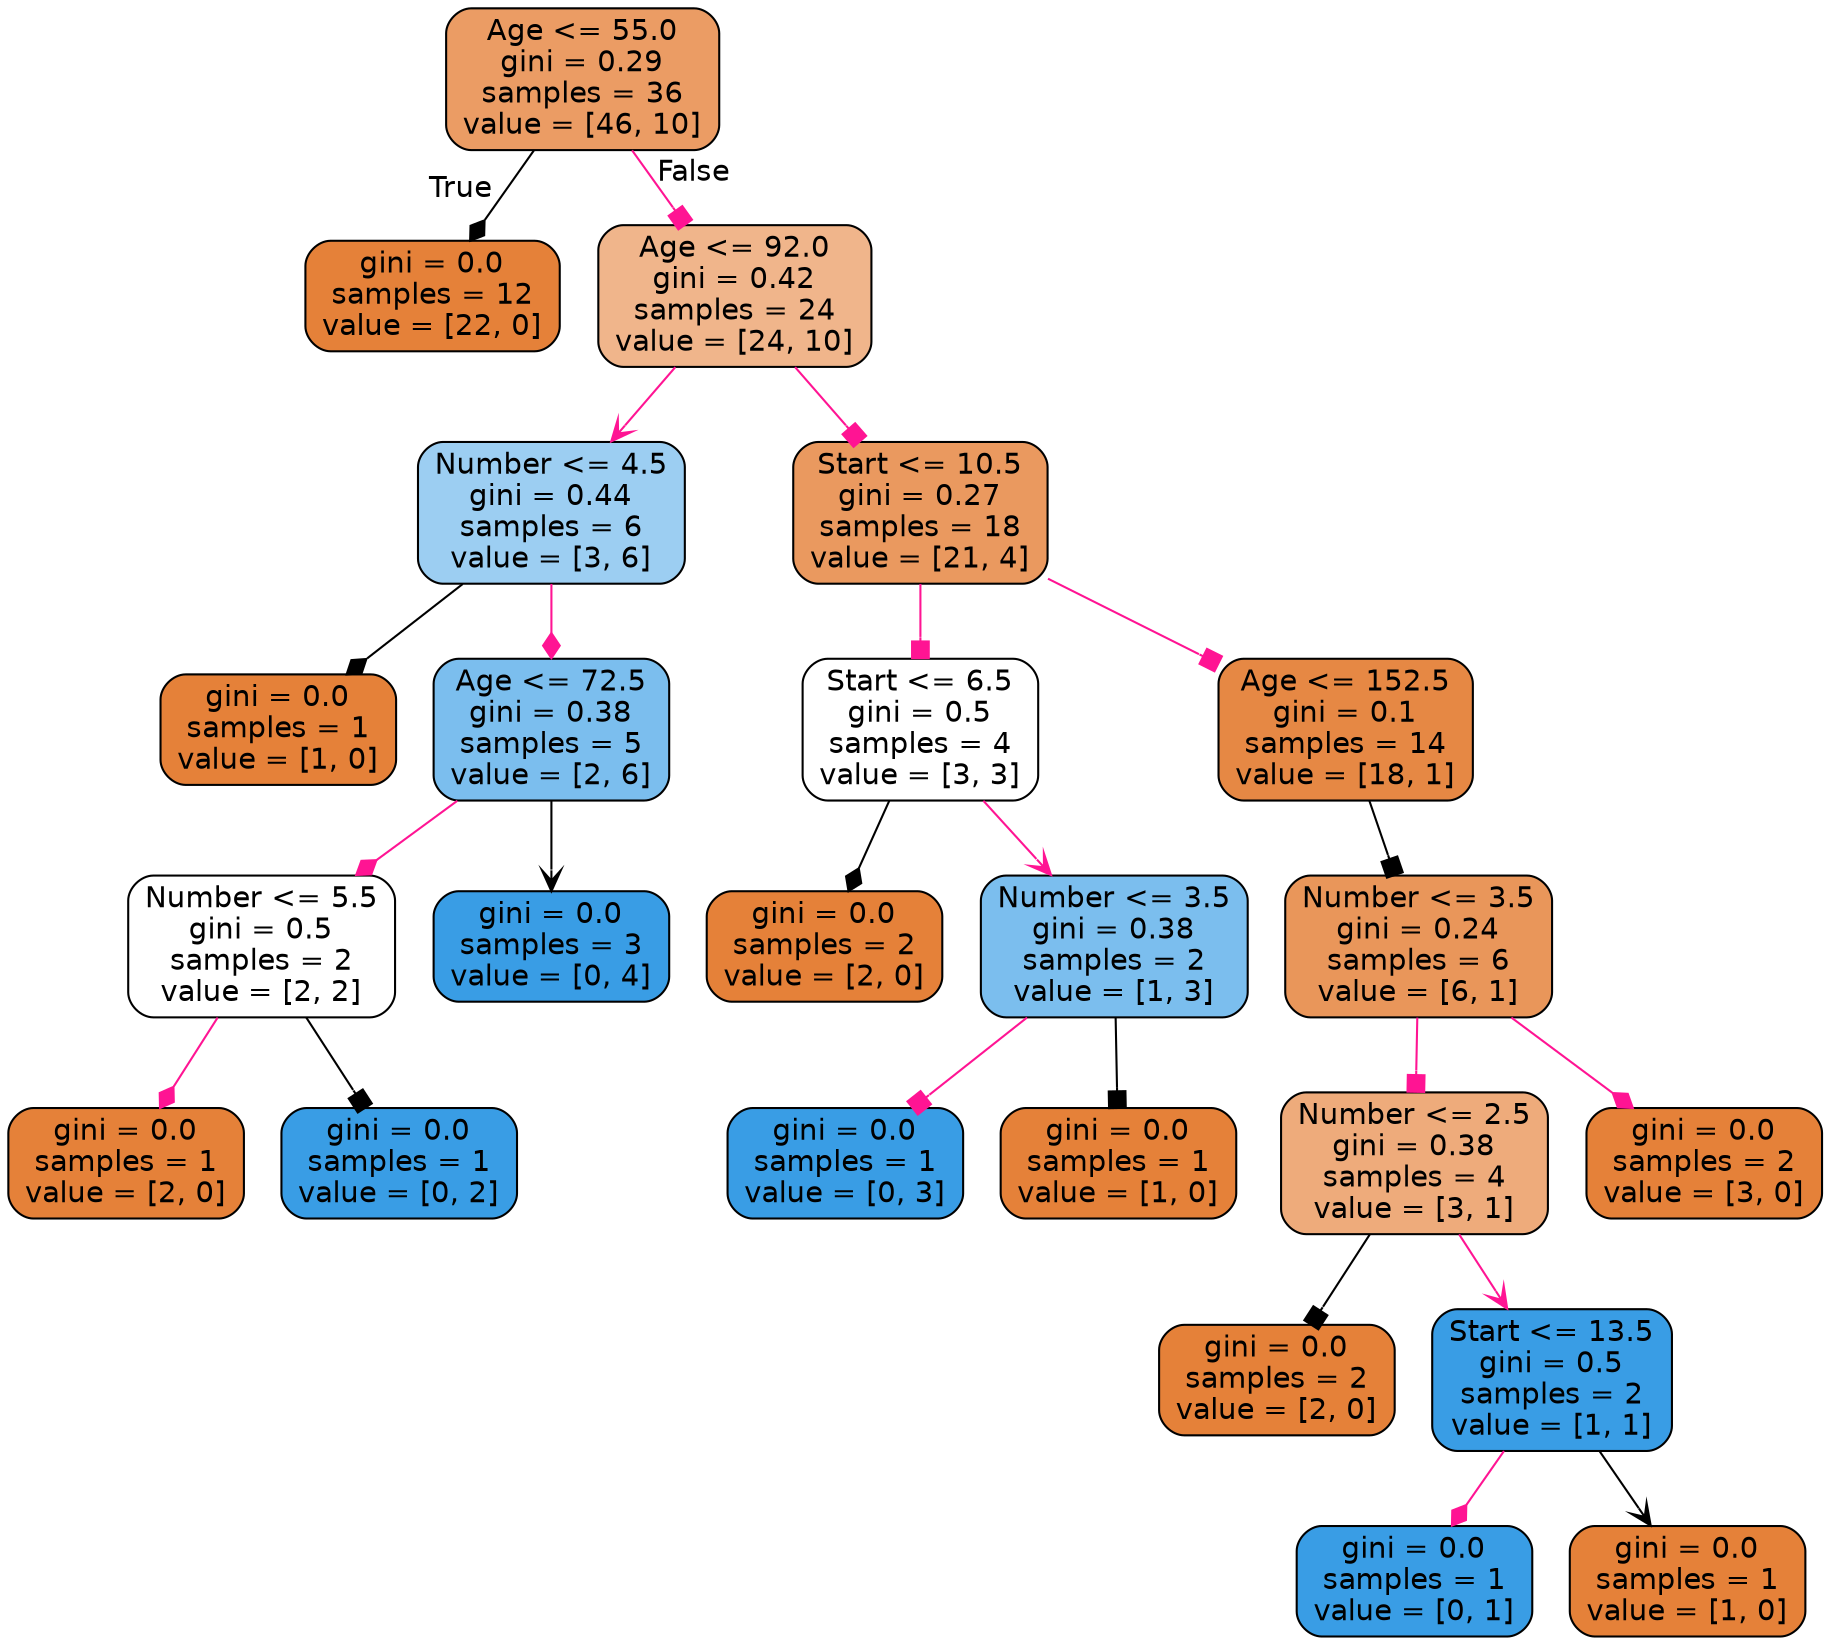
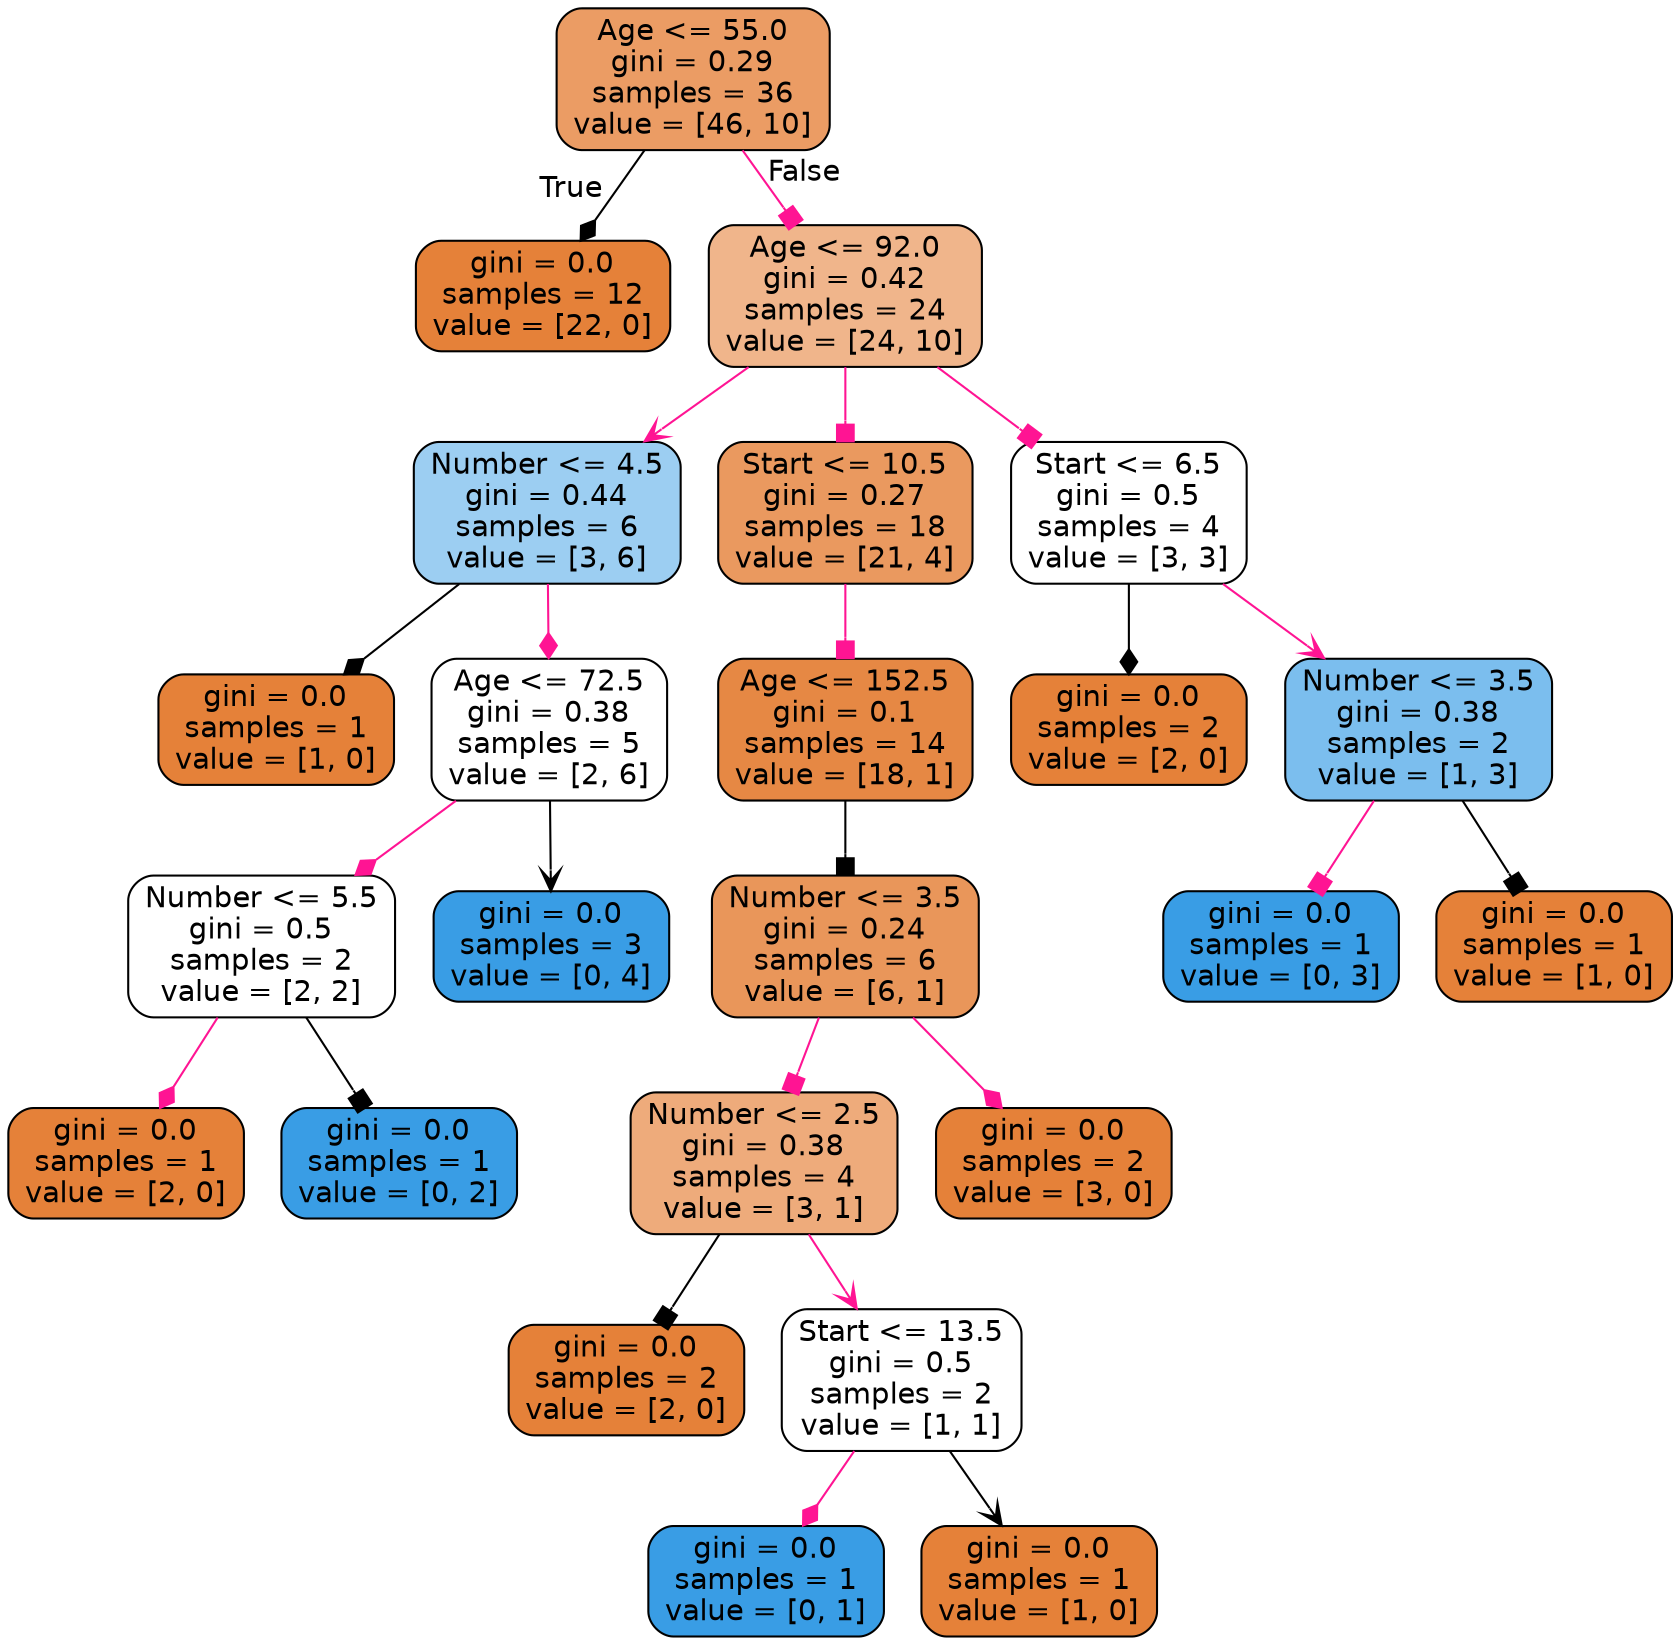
edge "Start <= 10.5 gini = 0.27 samples = 18 value = [21, 4]" -> "Start <= 6.5 gini = 0.5 samples = 4 value = [3, 3]": now "Age <= 92.0 gini = 0.42 samples = 24 value = [24, 10]" -> "Start <= 6.5 gini = 0.5 samples = 4 value = [3, 3]"
node "Age <= 72.5 gini = 0.38 samples = 5 value = [2, 6]": fillcolor #7bbeee -> #ffffff
node "Start <= 13.5 gini = 0.5 samples = 2 value = [1, 1]": fillcolor #399de5 -> #ffffff
